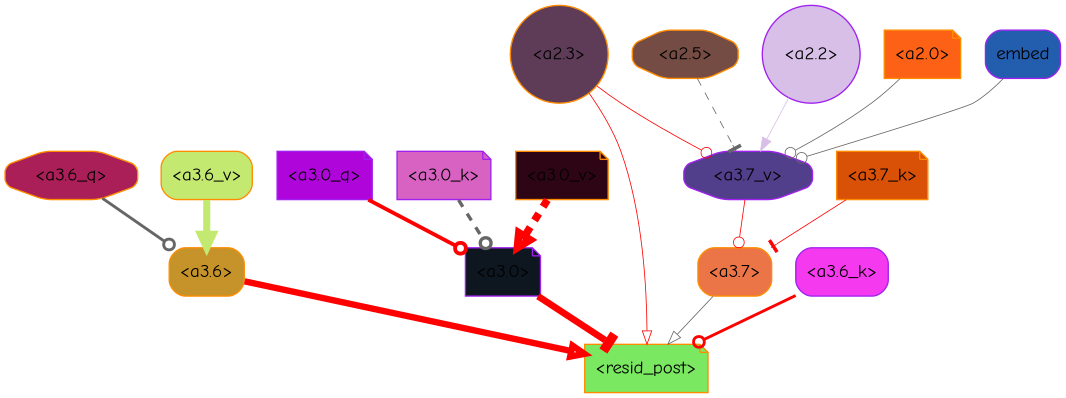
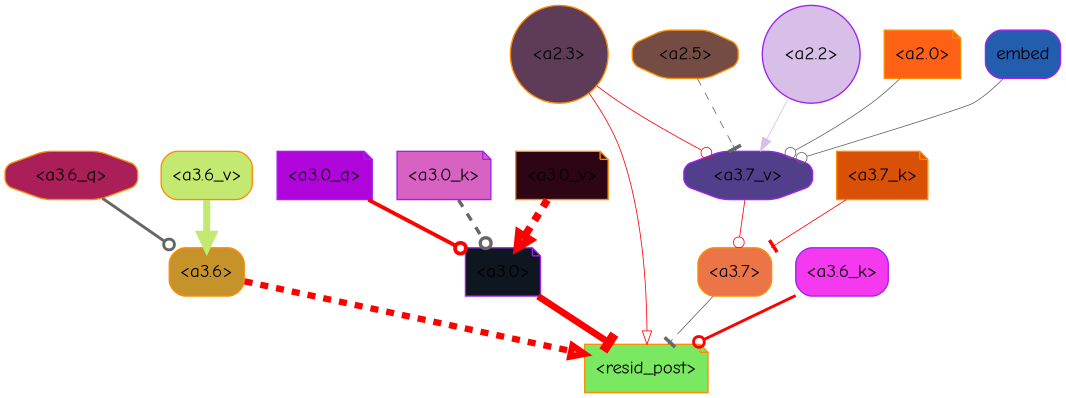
edge "<a3.7>" -> "<resid_post>": arrowhead onormal -> tee
edge "<a3.6>" -> "<resid_post>": style bold -> dashed
